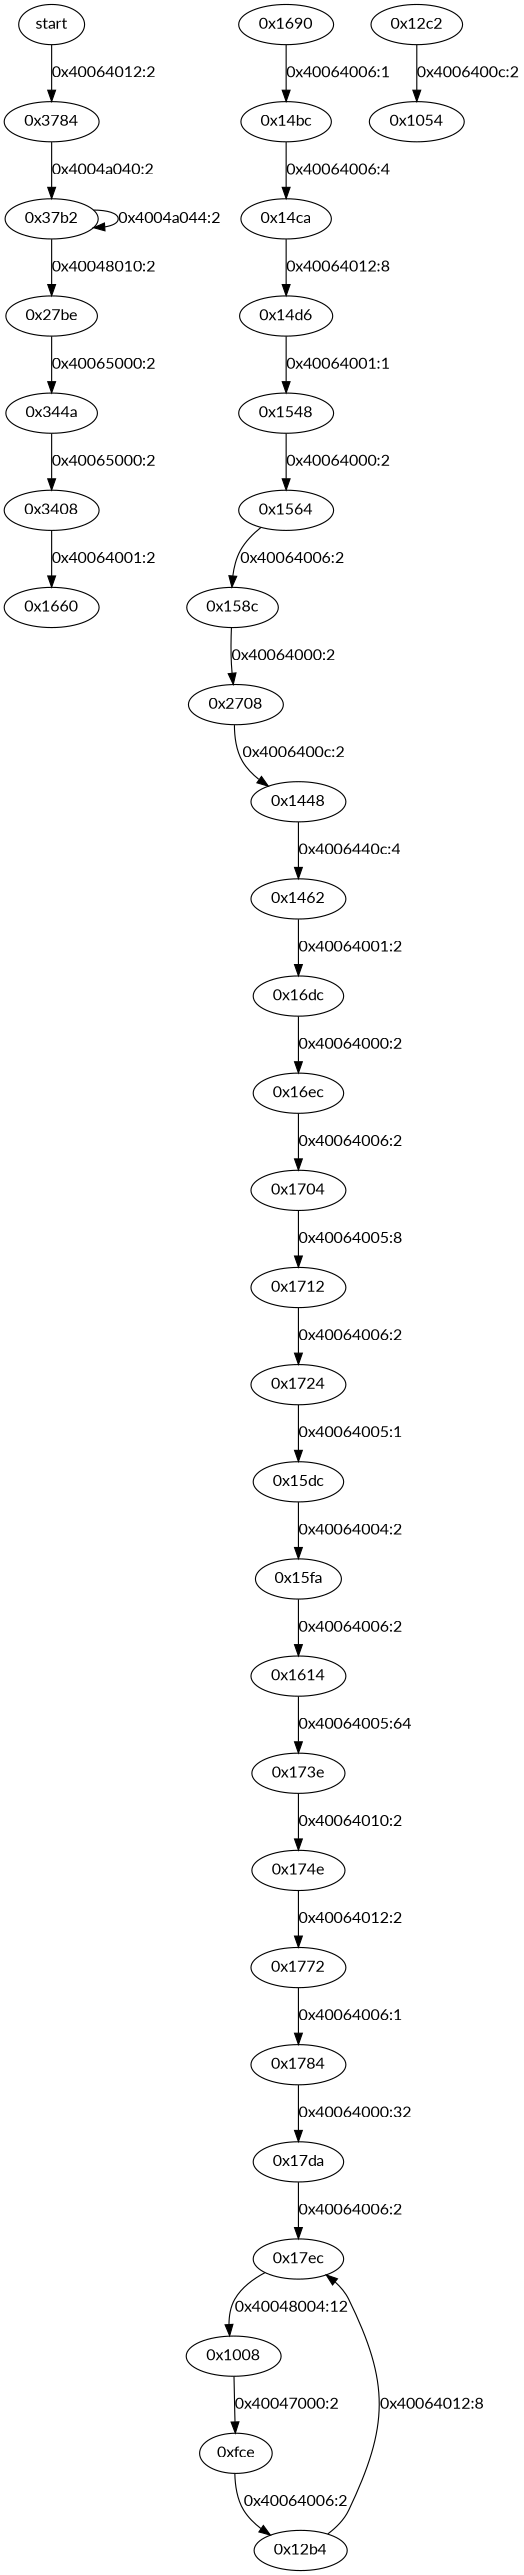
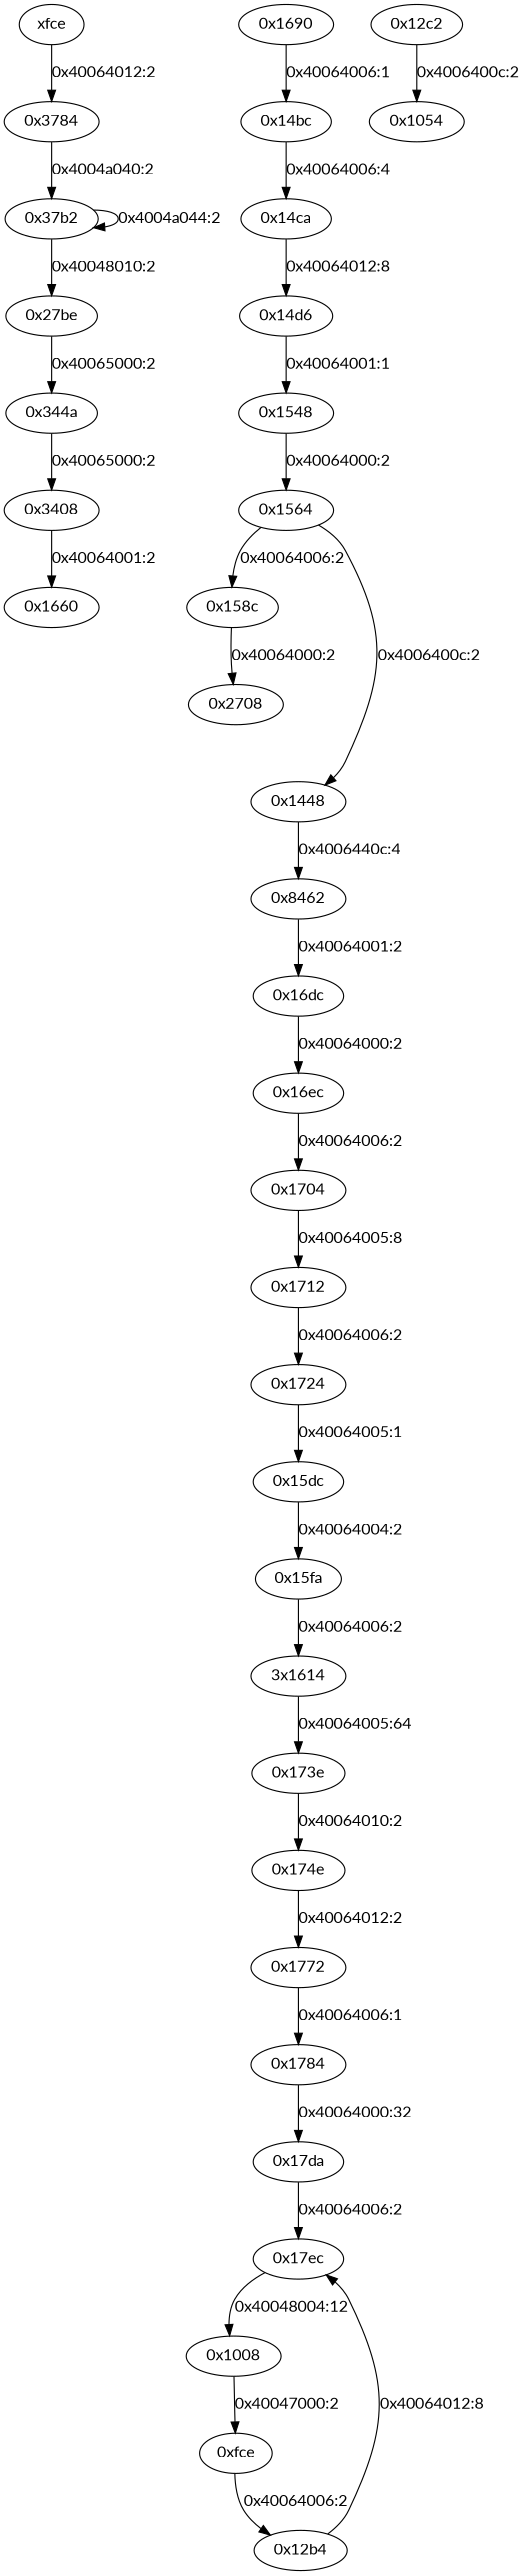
node "start": label "start" -> "xfce"
edge "0x2708" -> "0x1448": now "0x1564" -> "0x1448"
node "0x1462": label "0x1462" -> "0x8462"
node "0x1614": label "0x1614" -> "3x1614"
